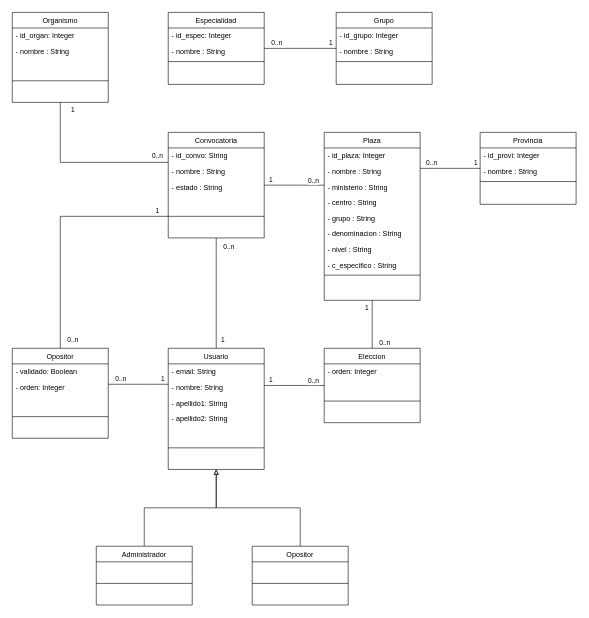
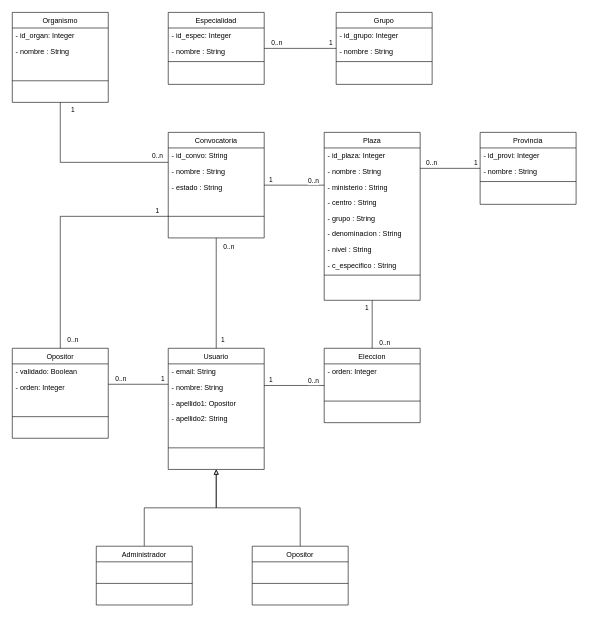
node "- apellido1: String": label "- apellido1: String" -> "- apellido1: Opositor"
